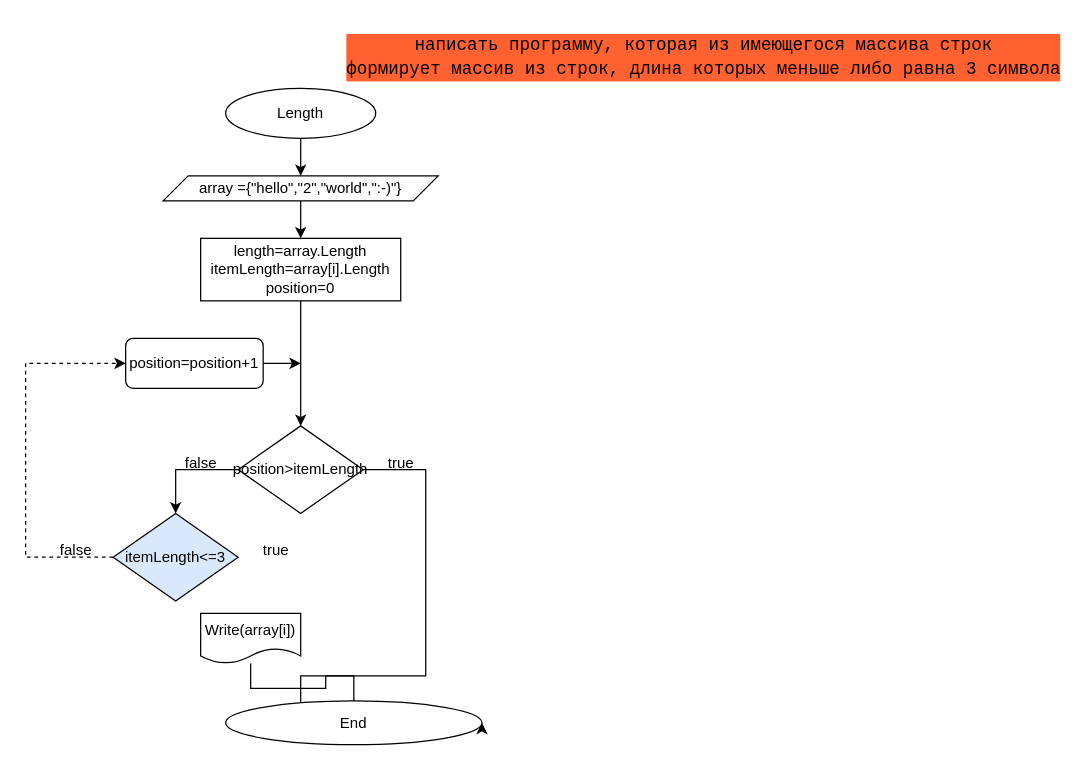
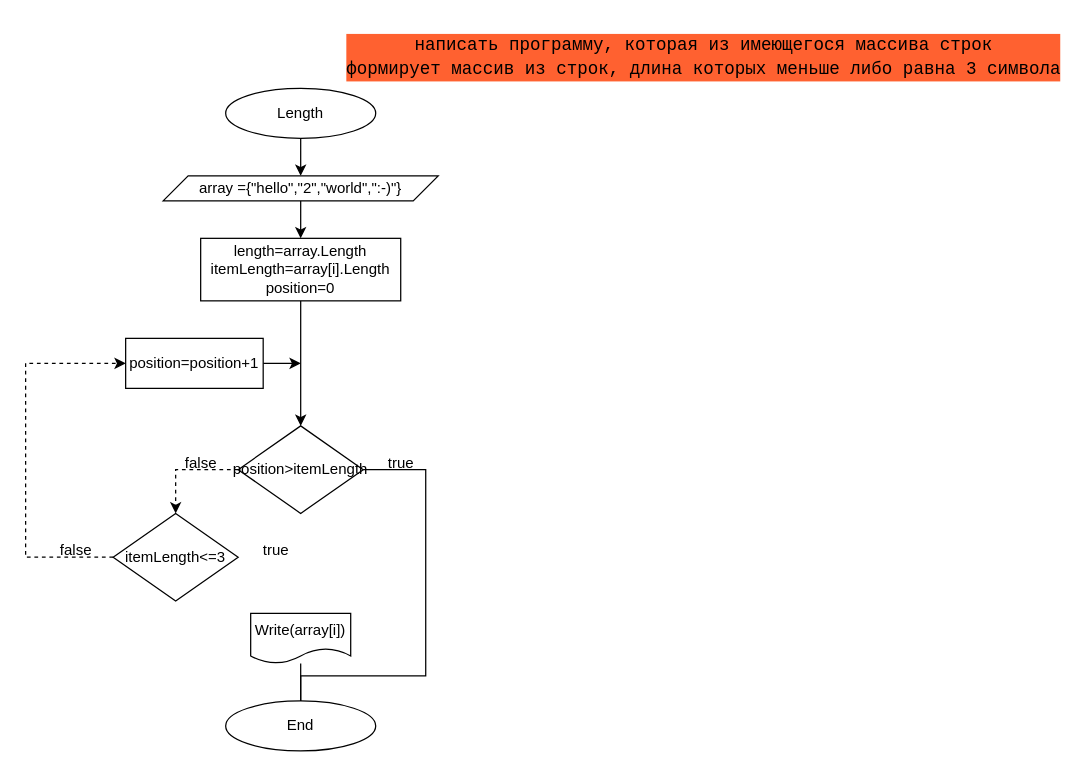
node "position=position+1": shape rounded rectangle -> rectangle
edge "position>itemLength" -> "itemLength<=3": style solid -> dashed
node "itemLength<=3": fillcolor #dae8fc -> #ffffff
node "Write(array[i])": moved (251, 638) -> (301, 638)
node "End": size 256x44 -> 150x50
